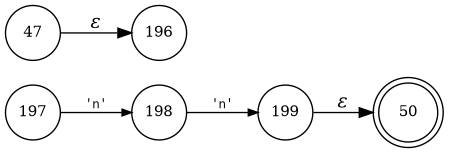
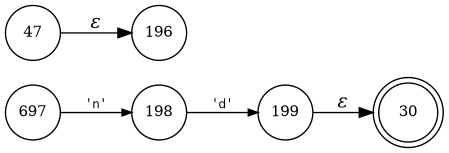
edge "198" -> "199": label "'n'" -> "'d'"
node "197": label "197" -> "697"
node "50": label "50" -> "30"
